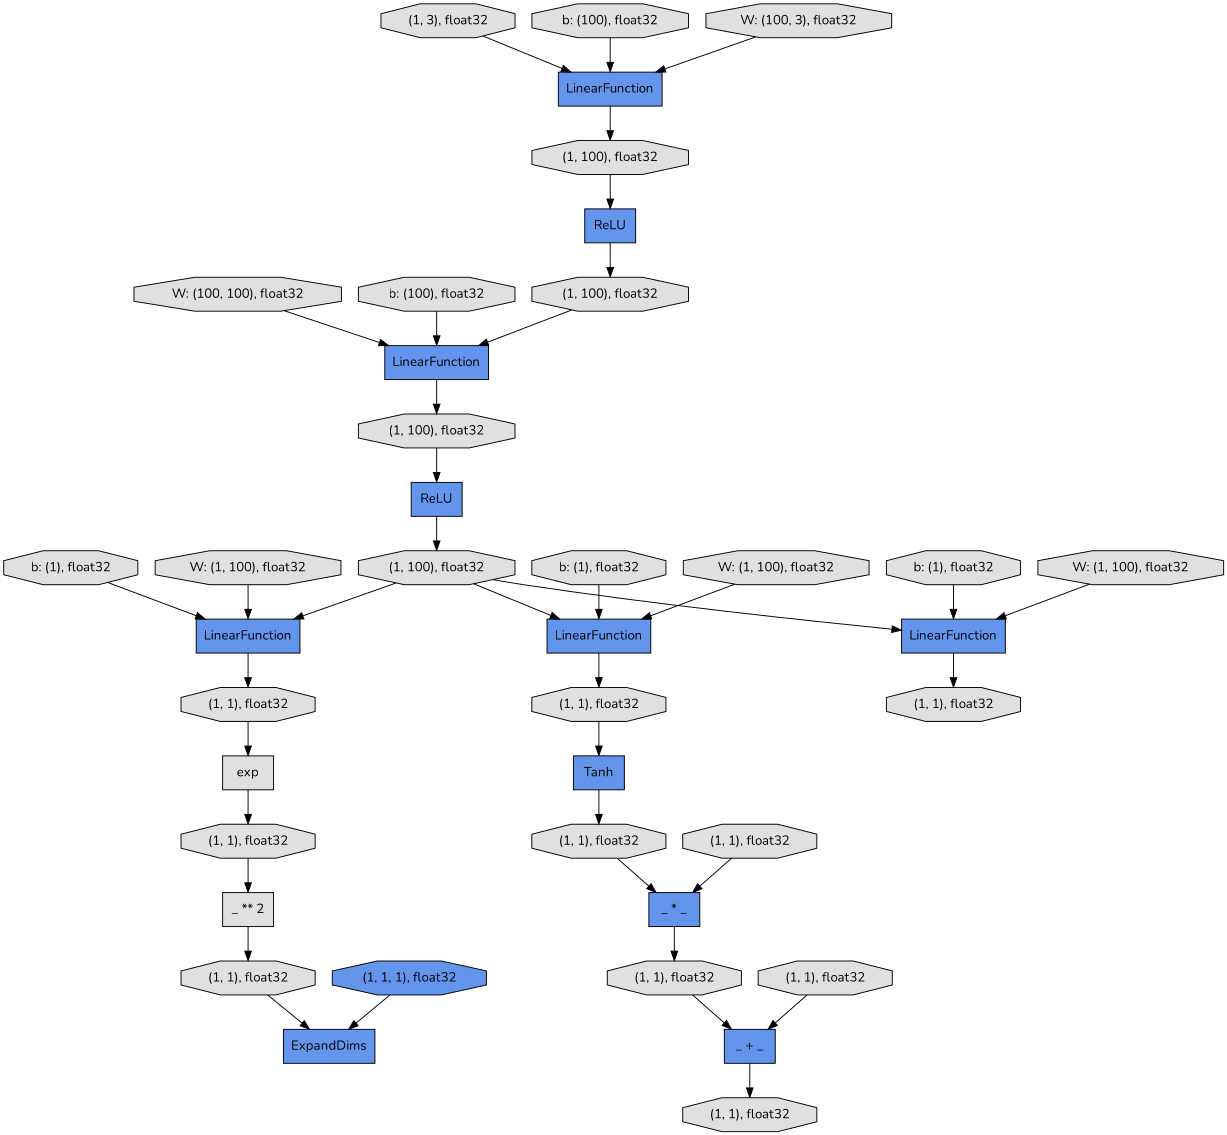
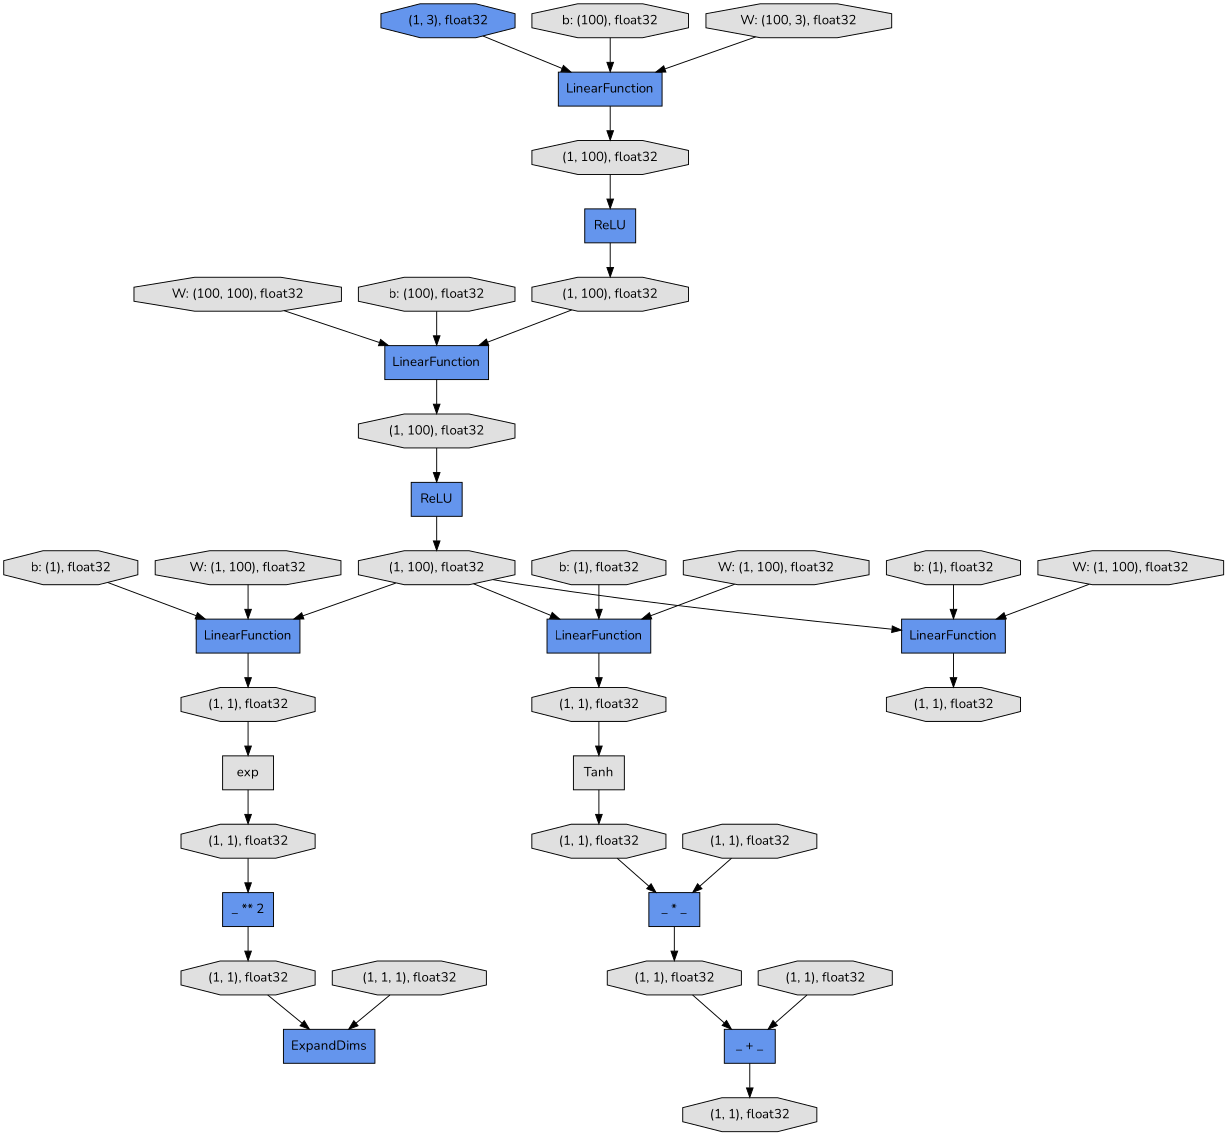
node "(1, 3), float32": fillcolor #e0e0e0 -> #6495ed
node "Tanh": fillcolor #6495ed -> #e0e0e0
node "_ ** 2": fillcolor #e0e0e0 -> #6495ed
node "(1, 1, 1), float32": fillcolor #6495ed -> #e0e0e0
